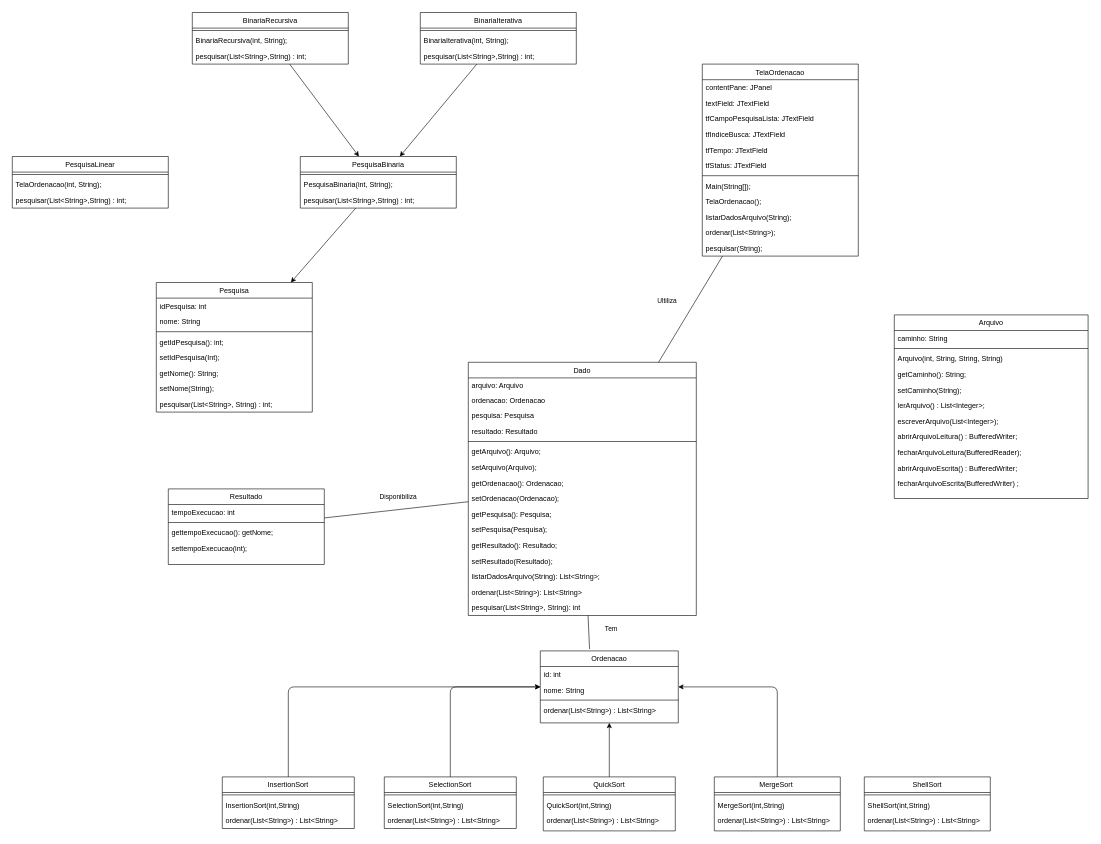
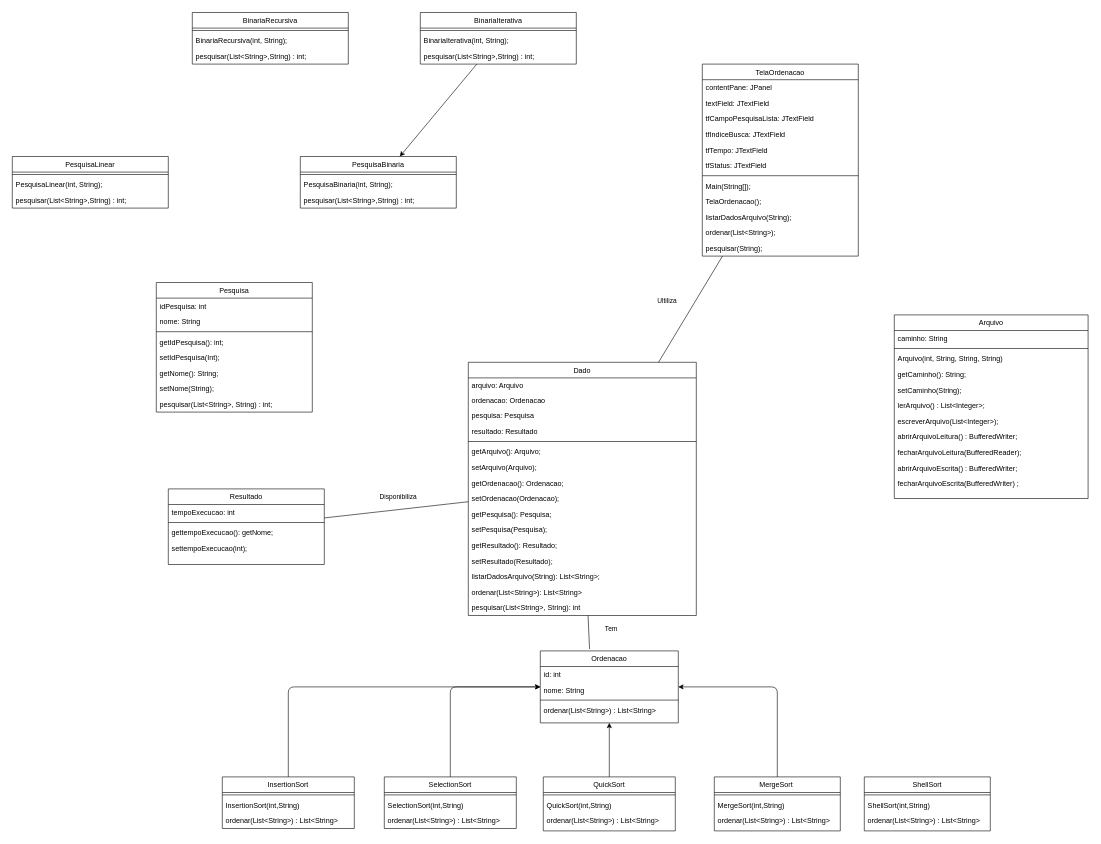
edge "BinariaRecursiva" -> "PesquisaBinaria": removed
node "TelaOrdenacao(int, String);": label "TelaOrdenacao(int, String);" -> "PesquisaLinear(int, String);"
edge "PesquisaBinaria" -> "Pesquisa": removed
